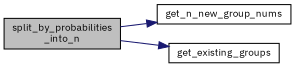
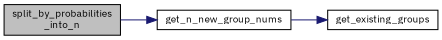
edge "split_by_probabilities _into_n" -> "get_existing_groups": now "get_n_new_group_nums" -> "get_existing_groups"
